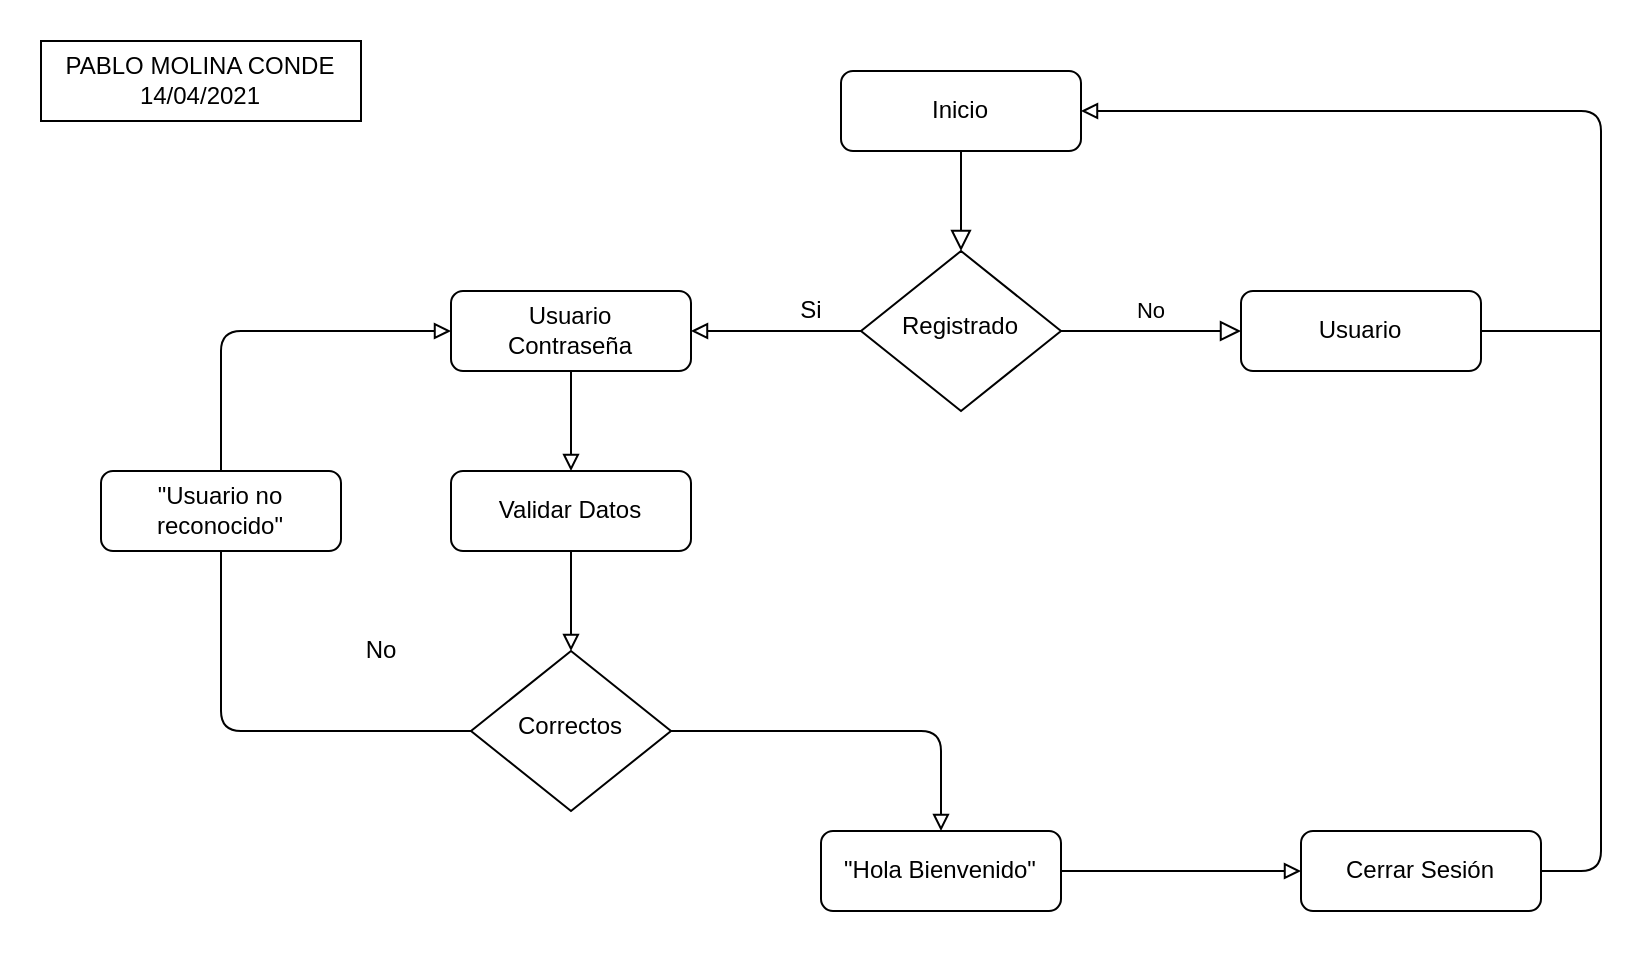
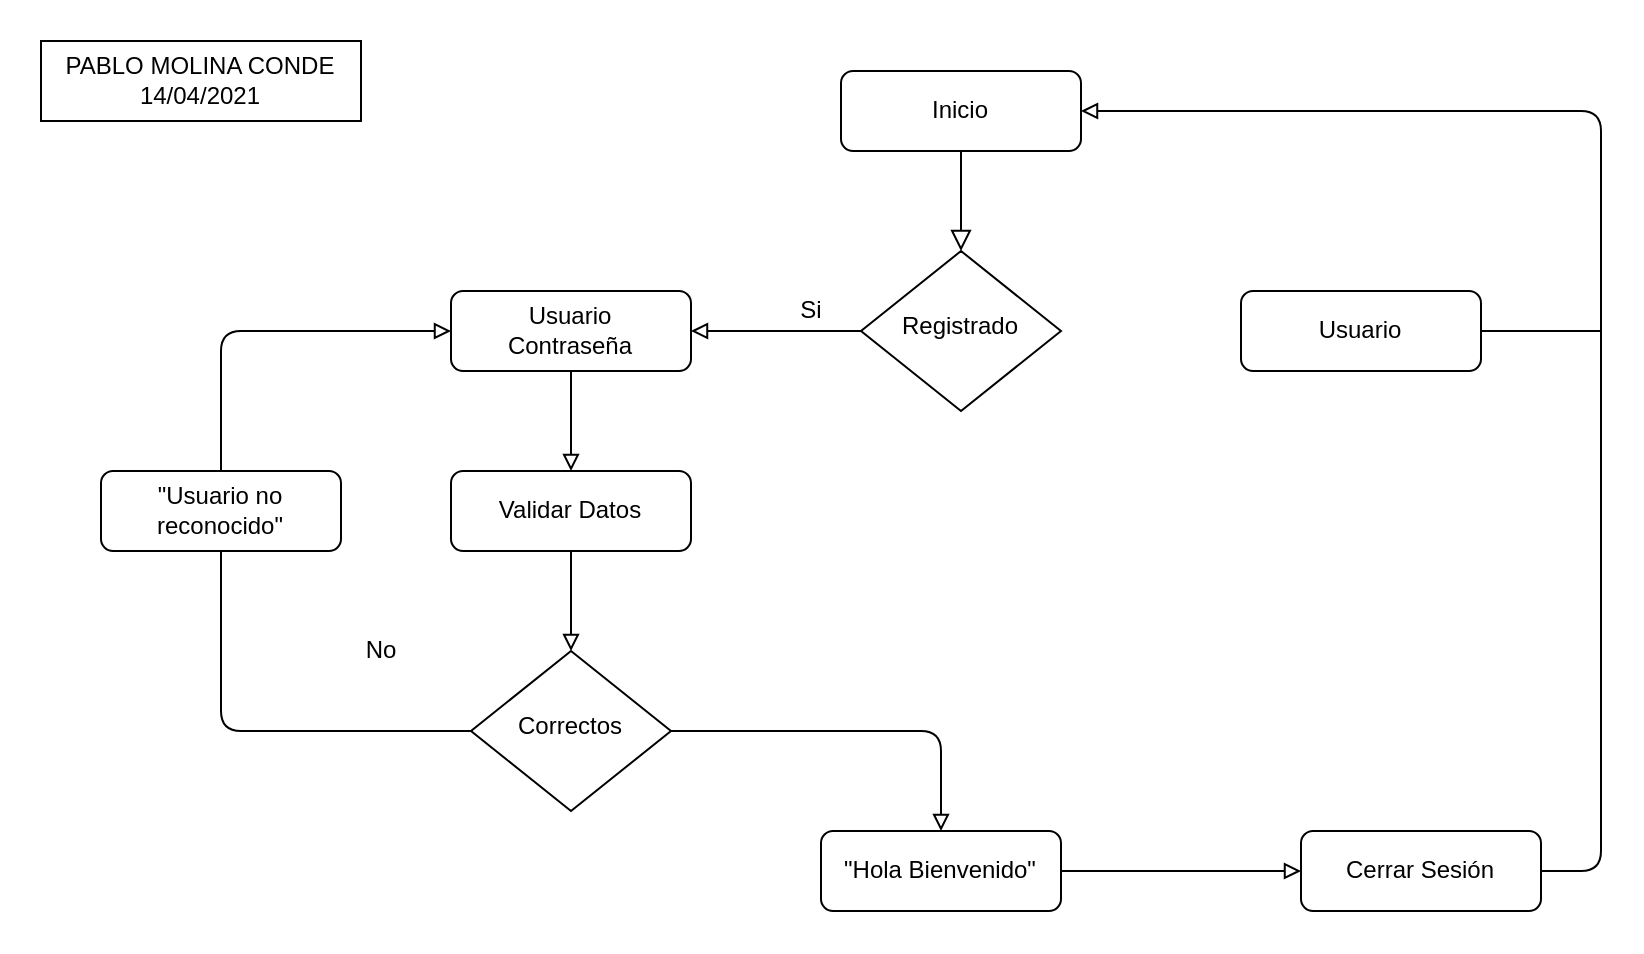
edge "Registrado" -> "Usuario": removed, label "No"
